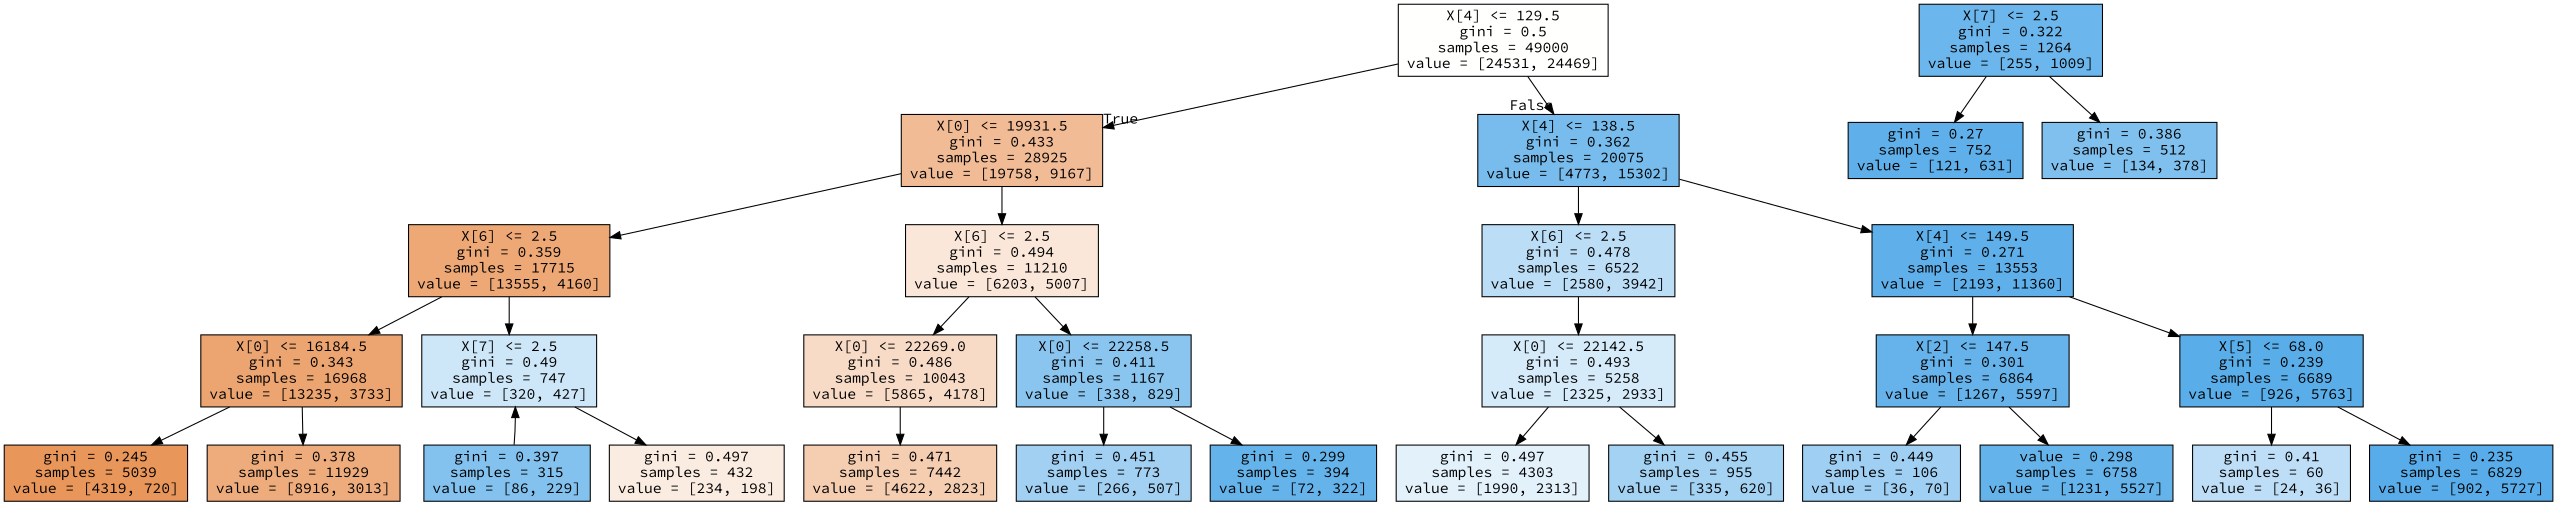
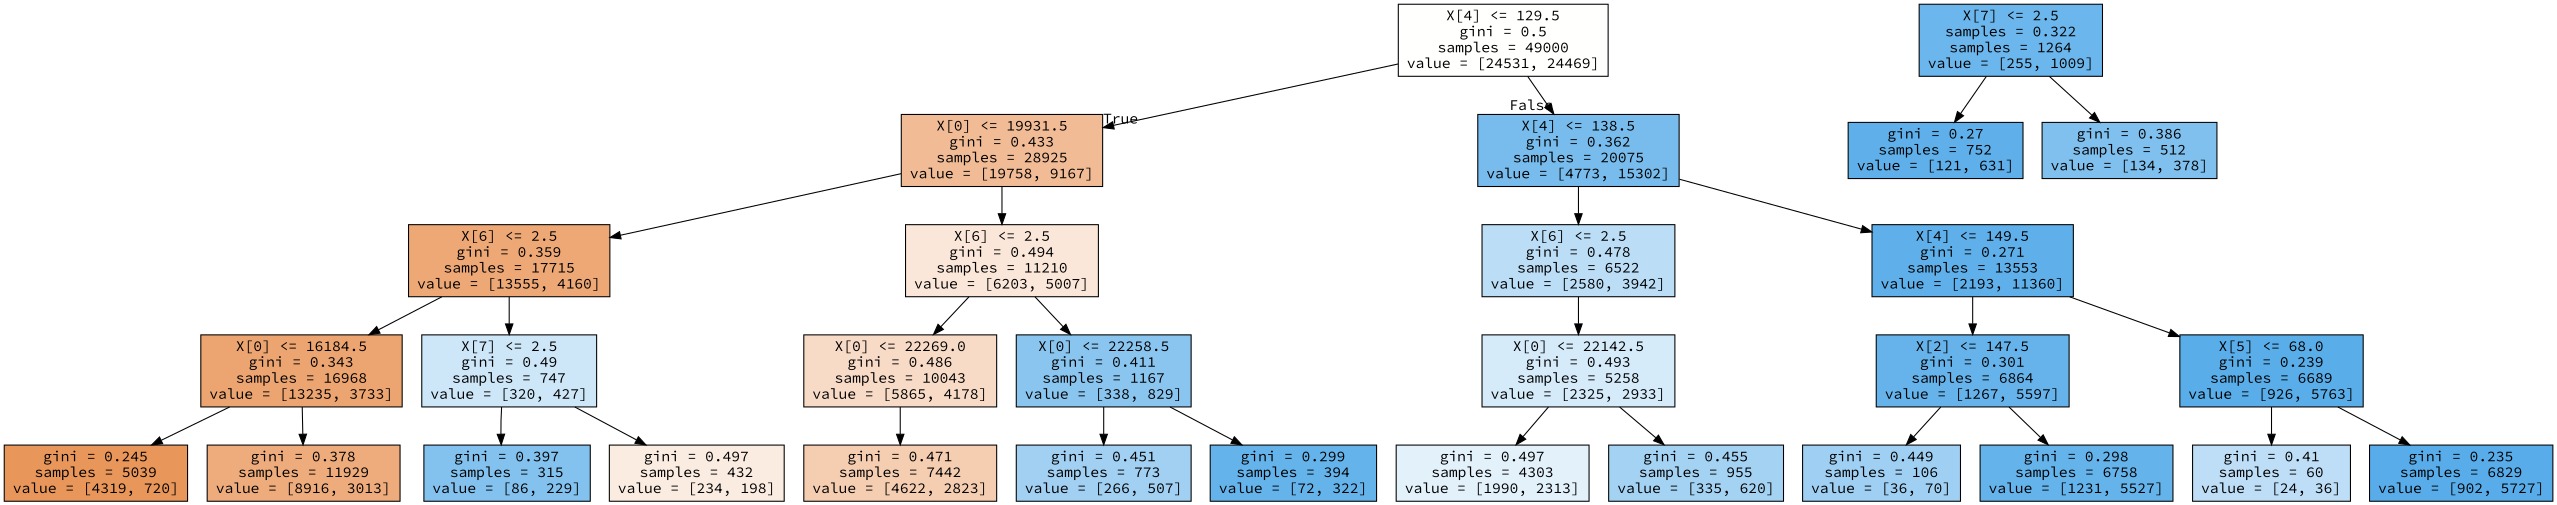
node "X[7] <= 2.5 gini = 0.322 samples = 1264 value = [255, 1009]": label "X[7] <= 2.5 gini = 0.322 samples = 1264 value = [255, 1009]" -> "X[7] <= 2.5 samples = 0.322 samples = 1264 value = [255, 1009]"
edge "gini = 0.397 samples = 315 value = [86, 229]" -> "X[7] <= 2.5 gini = 0.49 samples = 747 value = [320, 427]": reversed
node "value = 0.298 samples = 6758 value = [1231, 5527]": label "value = 0.298 samples = 6758 value = [1231, 5527]" -> "gini = 0.298 samples = 6758 value = [1231, 5527]"
